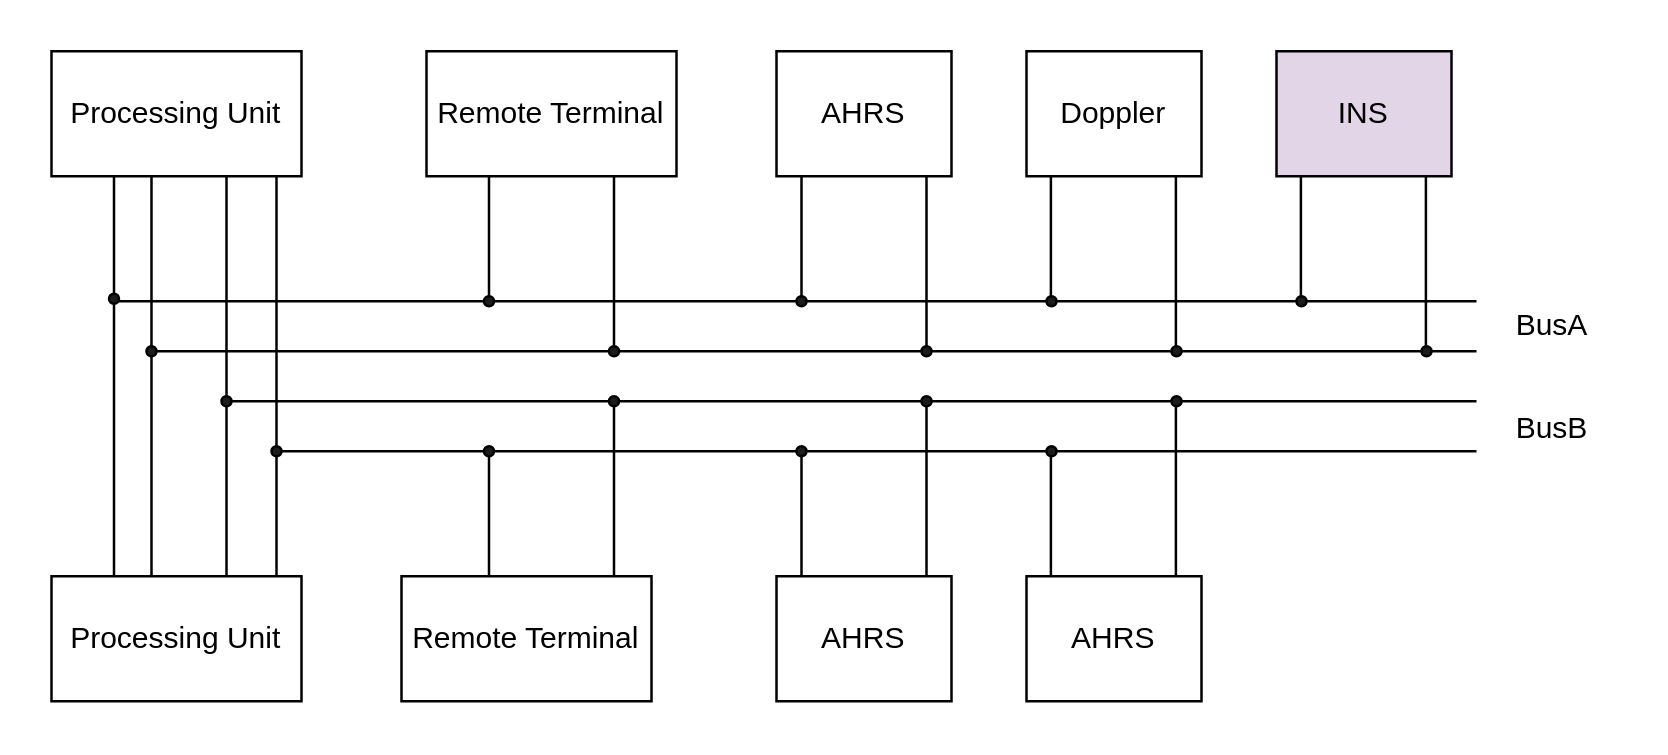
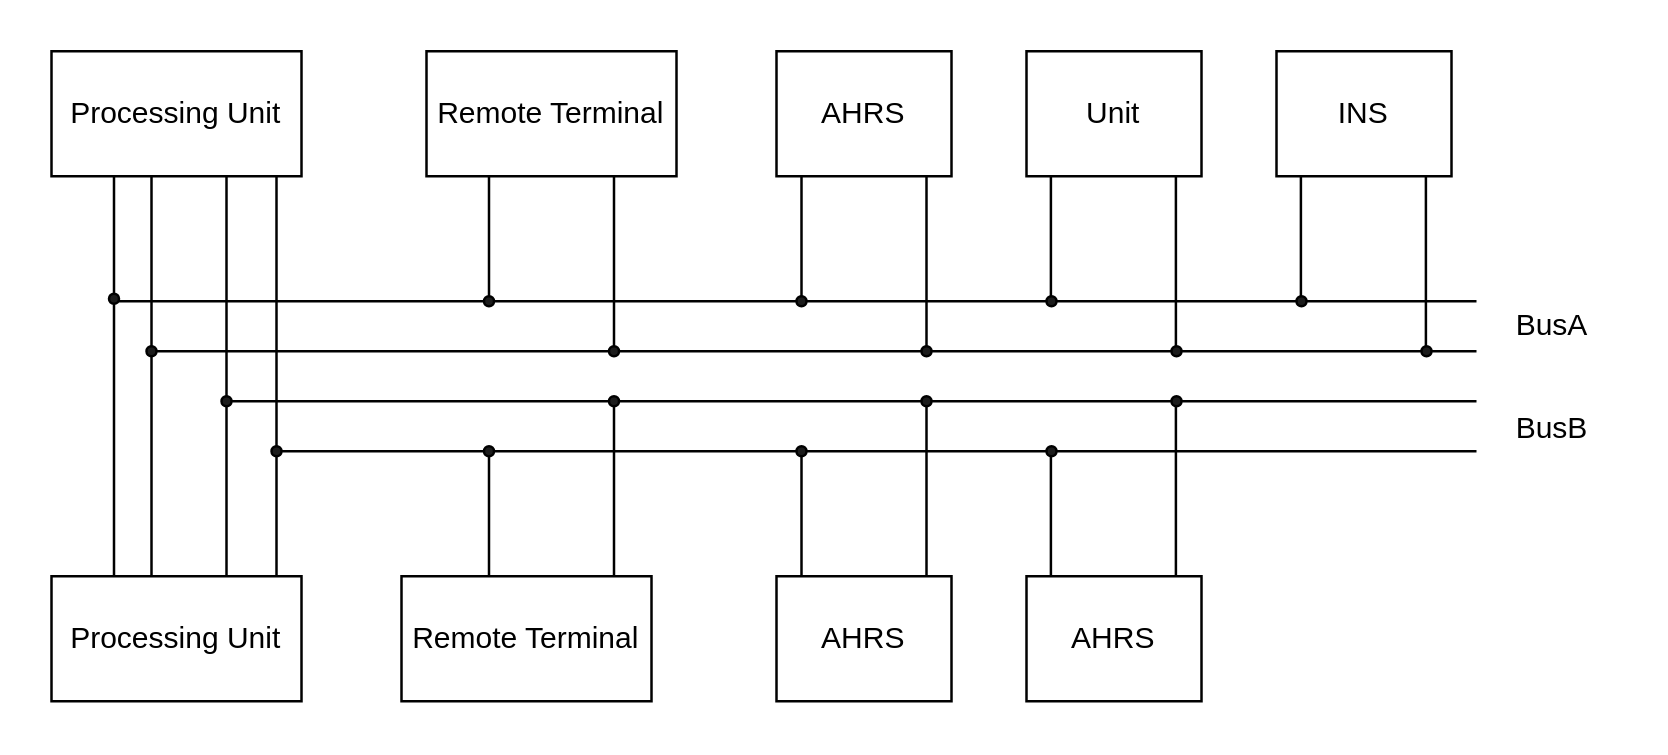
node "Doppler": label "Doppler" -> "Unit"
node "INS": fillcolor #e1d5e7 -> #ffffff
